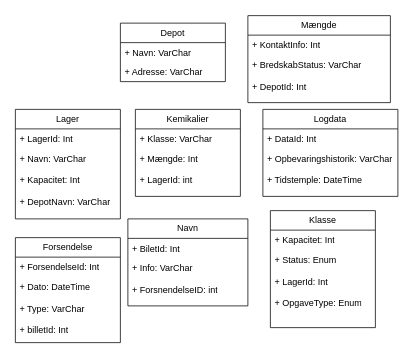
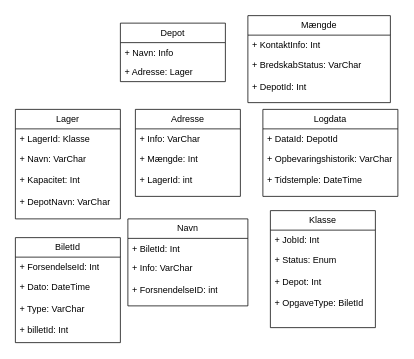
node "+ Navn: VarChar": label "+ Navn: VarChar" -> "+ Navn: Info"
node "+ Adresse: VarChar": label "+ Adresse: VarChar" -> "+ Adresse: Lager"
node "Kemikalier": label "Kemikalier" -> "Adresse"
node "+ LagerId: Int": label "+ LagerId: Int" -> "+ LagerId: Klasse"
node "+ Klasse: VarChar": label "+ Klasse: VarChar" -> "+ Info: VarChar"
node "+ DataId: Int": label "+ DataId: Int" -> "+ DataId: DepotId"
node "+ Kapacitet: Int": label "+ Kapacitet: Int" -> "+ JobId: Int"
node "Forsendelse": label "Forsendelse" -> "BiletId"
node "+ Status: Enum + LagerId: Int": label "+ Status: Enum + LagerId: Int" -> "+ Status: Enum + Depot: Int"
node "+ OpgaveType: Enum": label "+ OpgaveType: Enum" -> "+ OpgaveType: BiletId"
